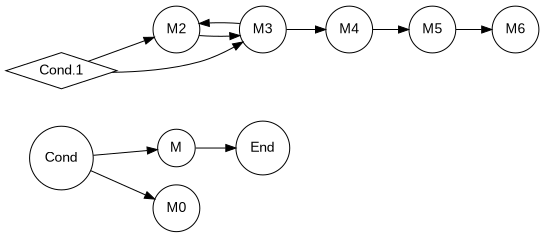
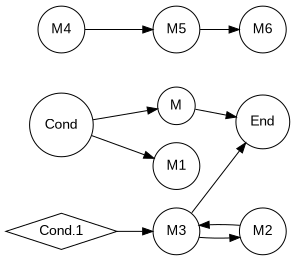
edge "M3" -> "M4": now "M3" -> "End"
edge "Cond.1" -> "M2": removed
node "M0": label "M0" -> "M1"
